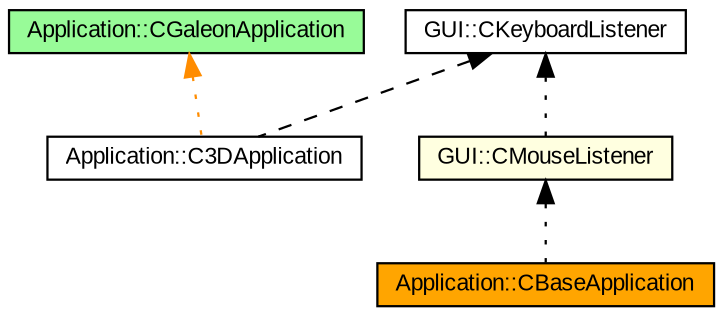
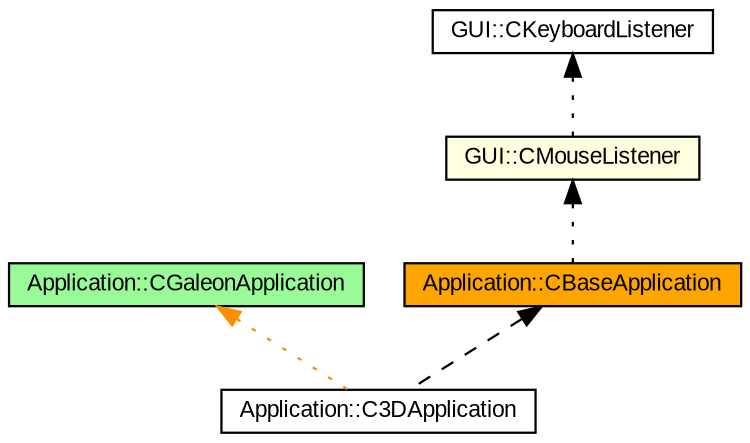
edge "Application::C3DApplication" -> "GUI::CKeyboardListener": now "Application::C3DApplication" -> "Application::CBaseApplication"
